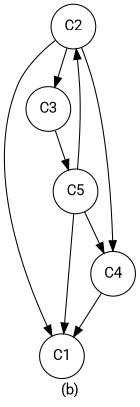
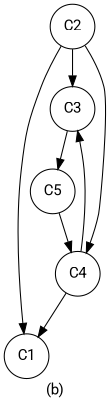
edge "C5" -> "C2": removed
edge "C4" -> "C3": added
edge "C5" -> "C1": removed
